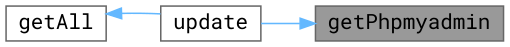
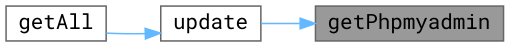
edge "update" -> "getAll": reversed
